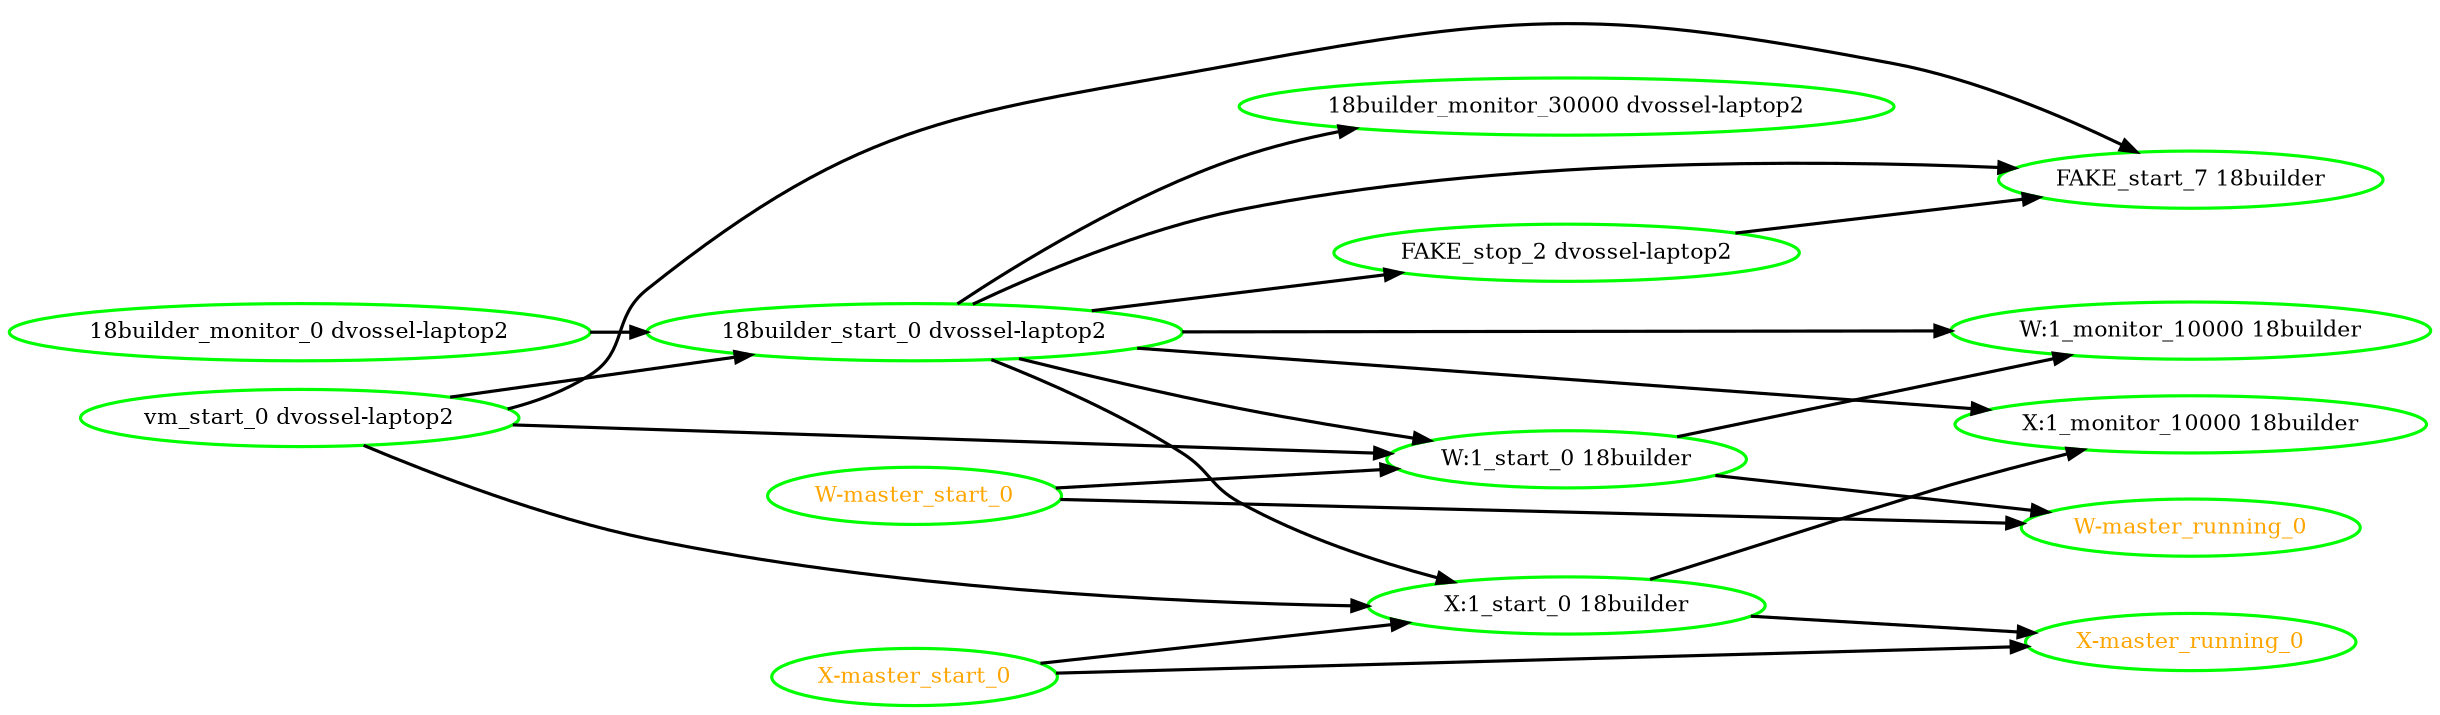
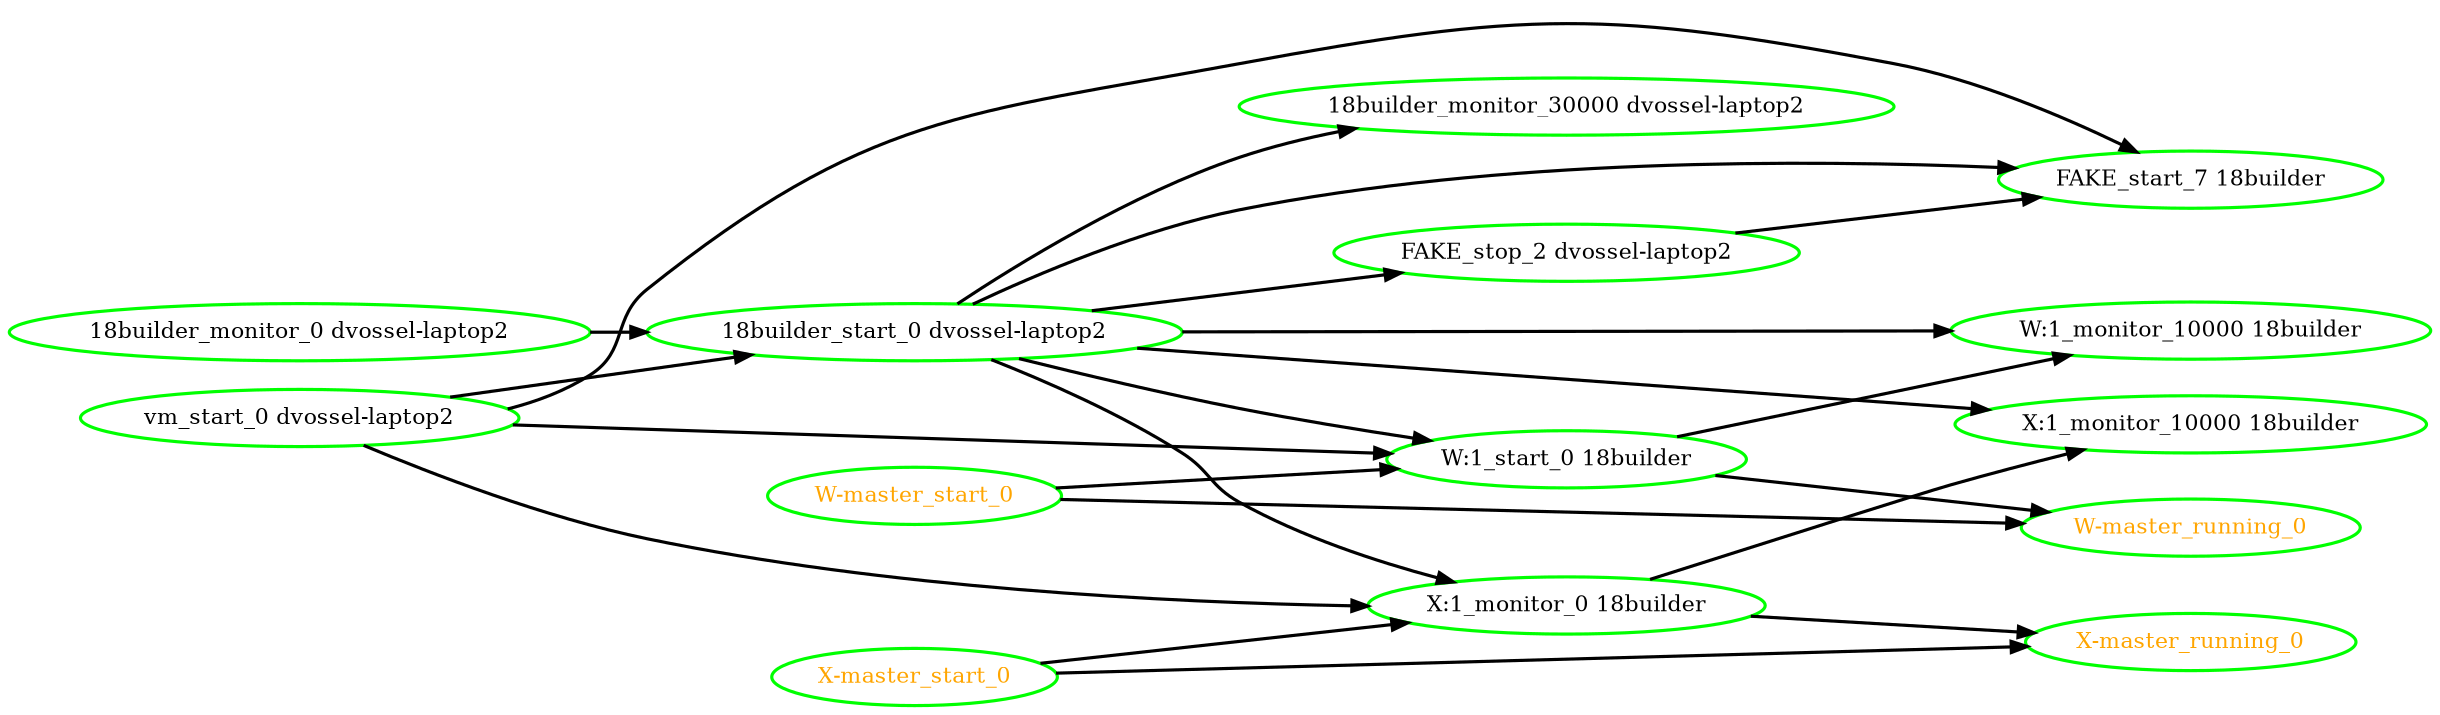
node "X:1_start_0 18builder": label "X:1_start_0 18builder" -> "X:1_monitor_0 18builder"
